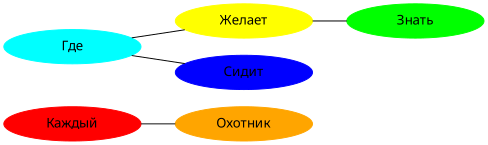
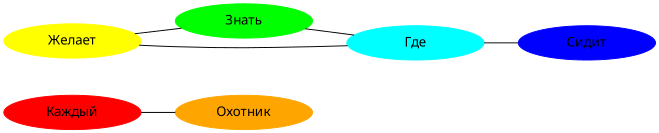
edge "Знать" -- "Где": added
